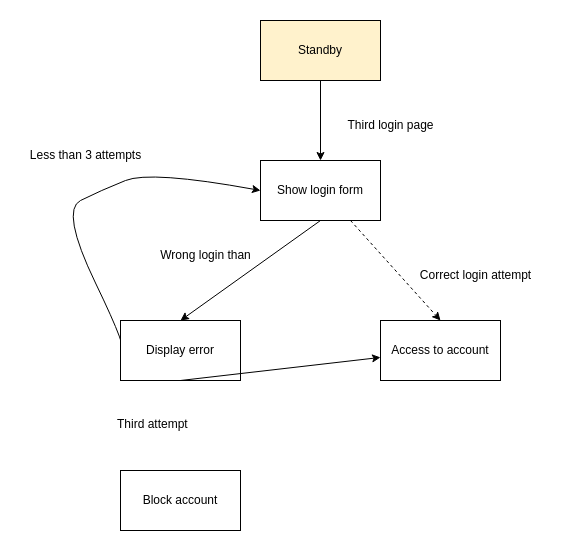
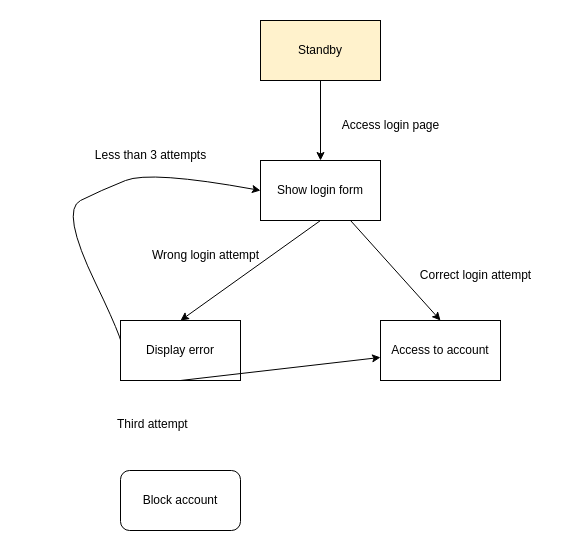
node "Third login page": label "Third login page" -> "Access login page"
node "Less than 3 attempts": moved (86, 156) -> (151, 156)
node "Wrong login than": label "Wrong login than" -> "Wrong login attempt"
edge "Show login form" -> "Access to account": style dashed -> solid
node "Block account": shape rectangle -> rounded rectangle
